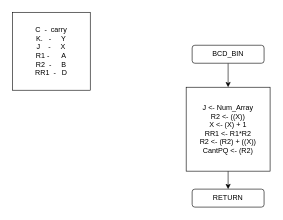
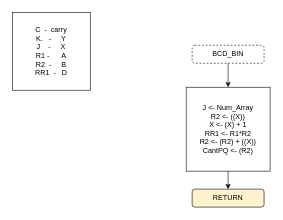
node "BCD_BIN": style solid -> dashed
node "RETURN": fillcolor #ffffff -> #fff2cc
